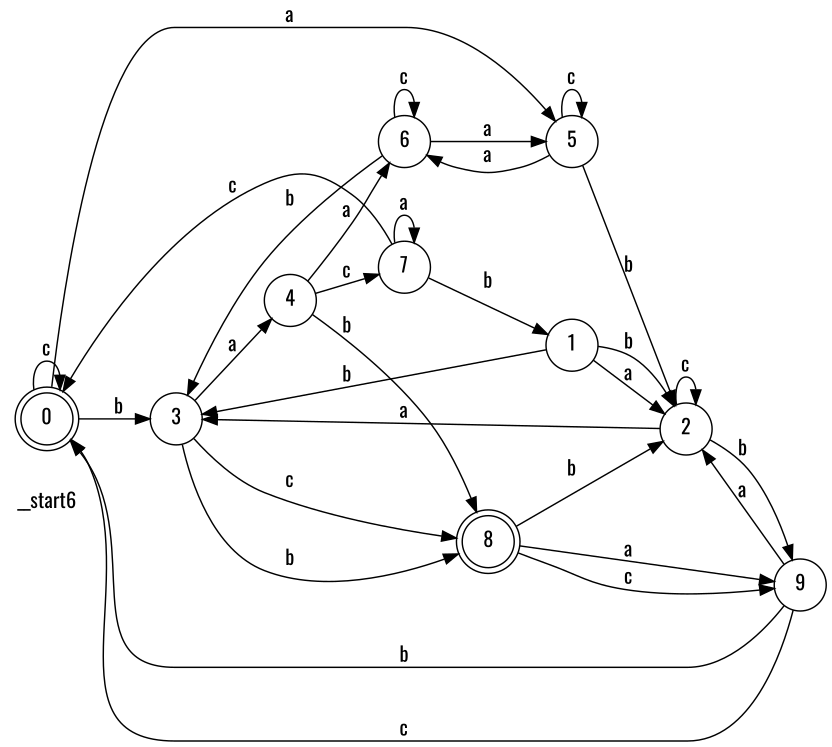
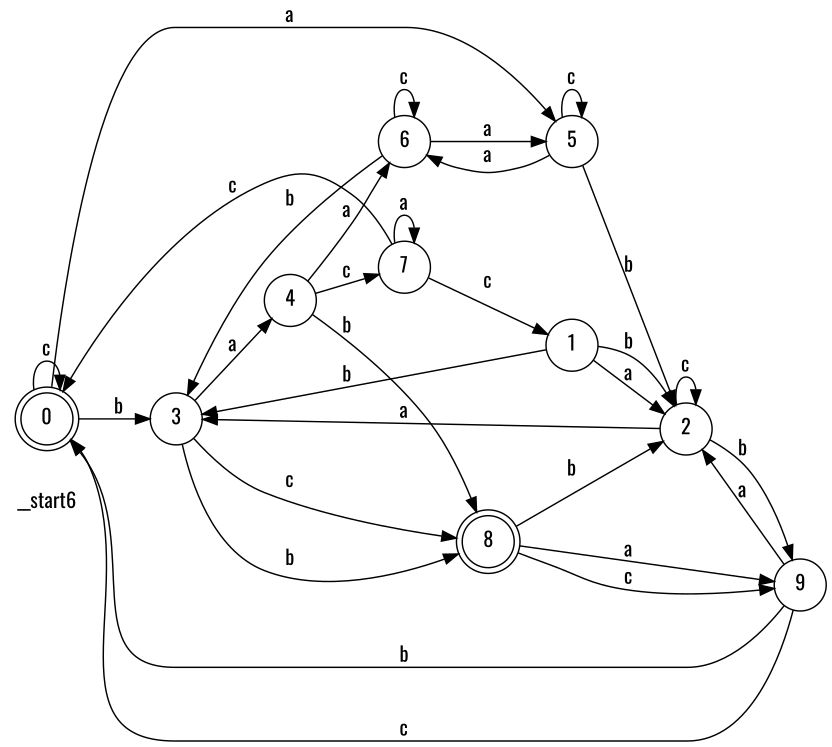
edge "7" -> "1": label "b" -> "c"
